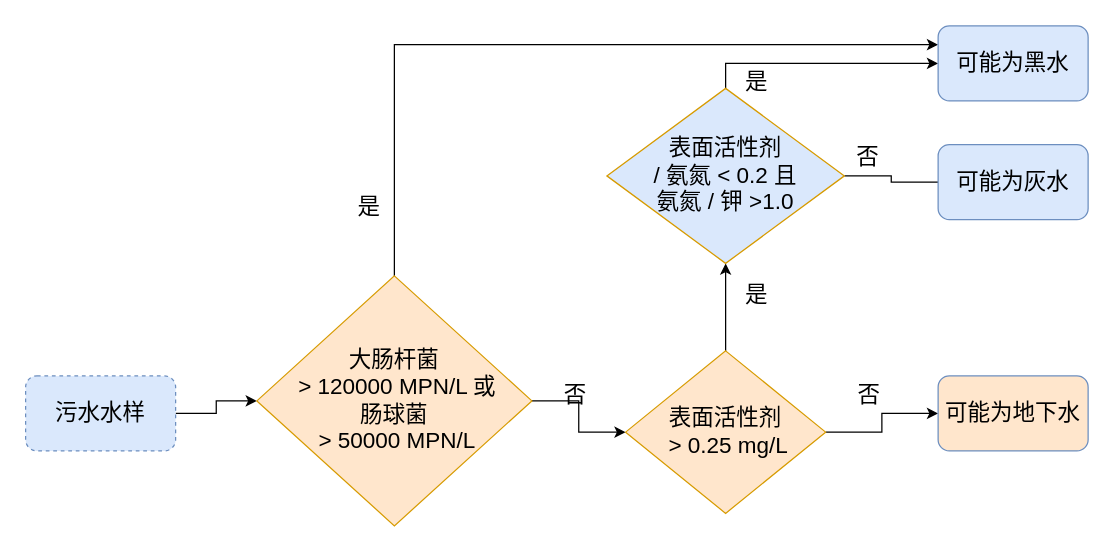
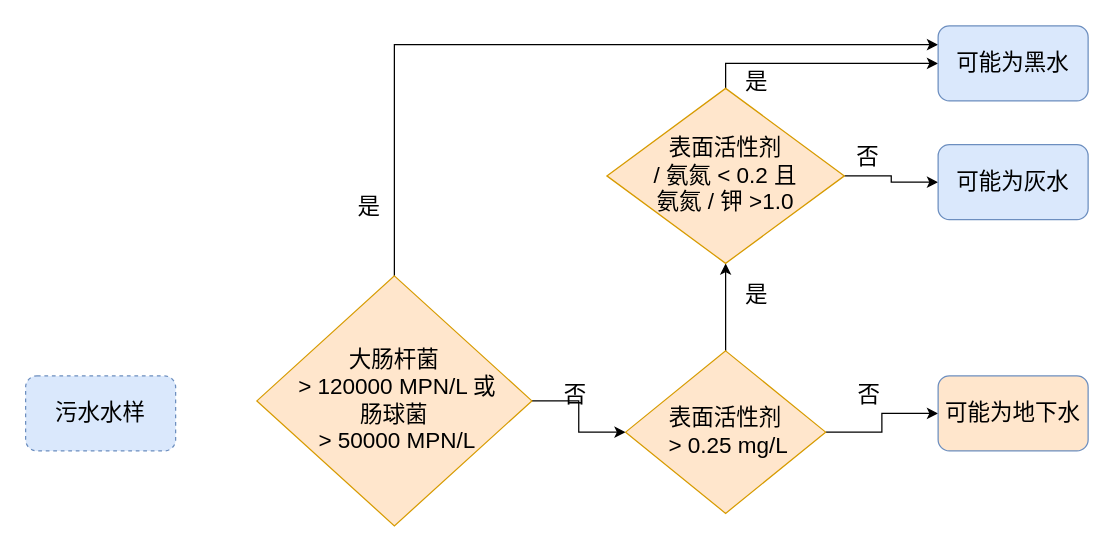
node "表面活性剂 / 氨氮 < 0.2 且 氨氮 / 钾 >1.0": fillcolor #dae8fc -> #ffe6cc
edge "表面活性剂 / 氨氮 < 0.2 且 氨氮 / 钾 >1.0" -- "可能为灰水": arrowhead none -> classic
edge "污水水样" -> "大肠杆菌 > 120000 MPN/L 或 肠球菌 > 50000 MPN/L": removed
